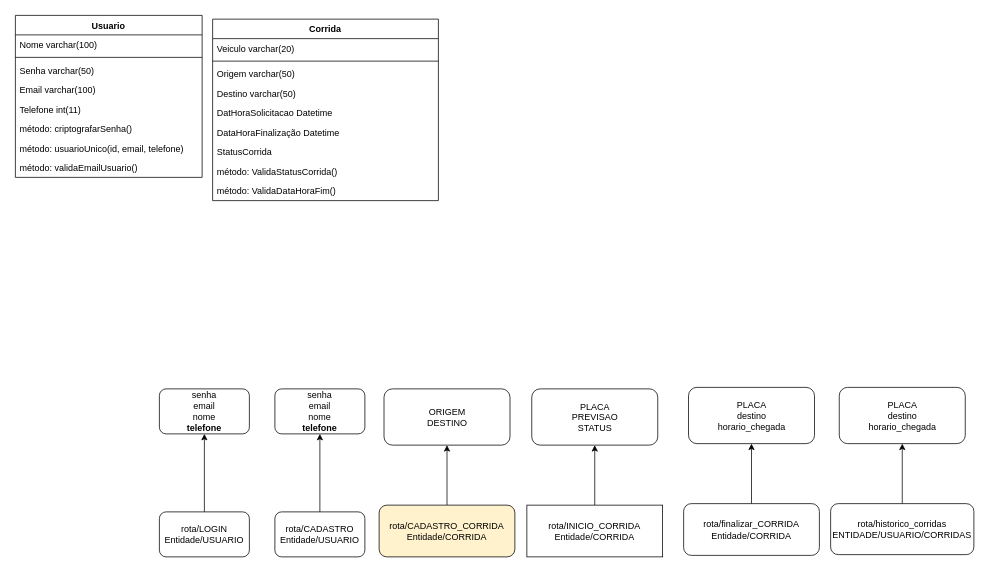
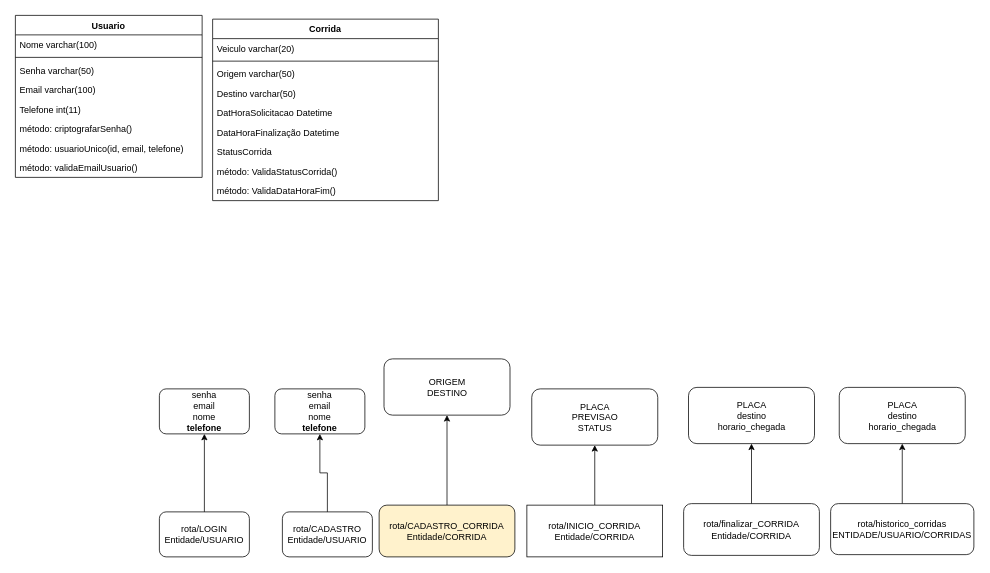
node "ORIGEM DESTINO": moved (447, 417) -> (447, 387)
node "rota/CADASTRO Entidade/USUARIO": moved (320, 534) -> (327, 534)
